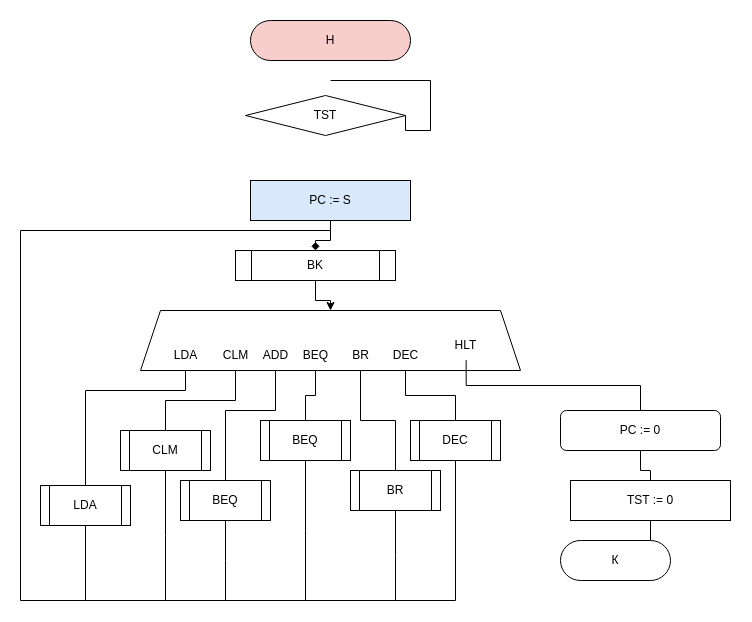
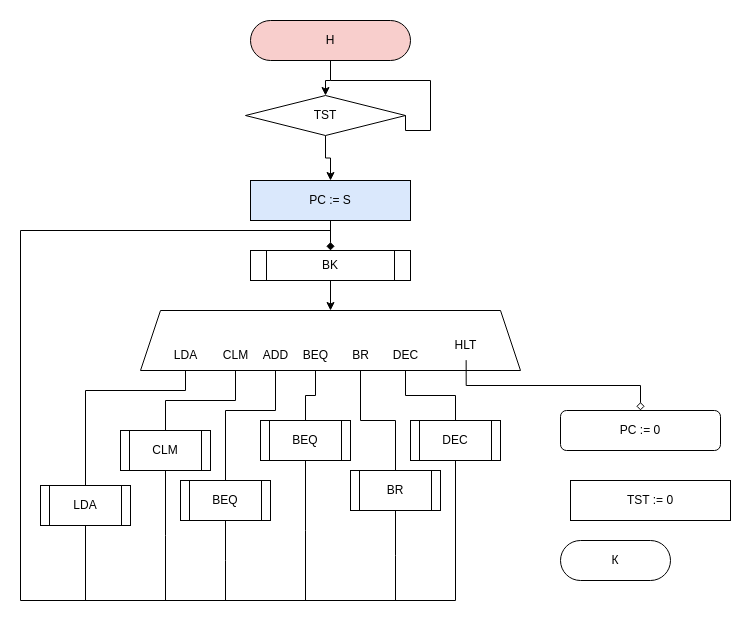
edge "Н" -> "TST": added
edge "TST" -> "PC := S": added
node "BK": moved (316, 266) -> (331, 266)
edge "HLT" -- "PC := 0": arrowhead none -> diamond
edge "PC := 0" -- "TST := 0": removed
edge "TST := 0" -- "К": removed
